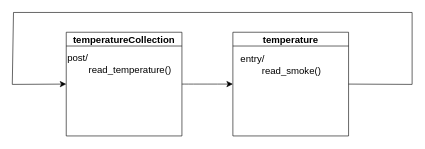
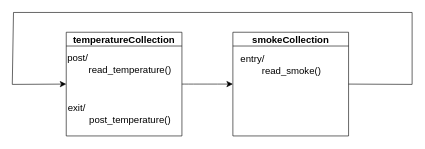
node "temperature": label "temperature" -> "smokeCollection"
node "exit/ post_temperature()": added
